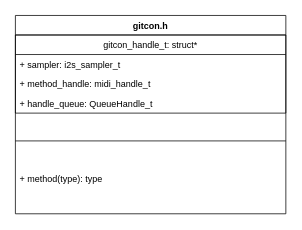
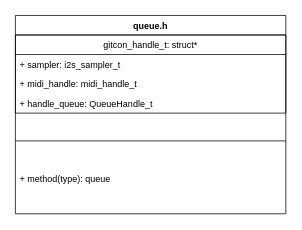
node "gitcon.h": label "gitcon.h" -> "queue.h"
node "+ method_handle: midi_handle_t": label "+ method_handle: midi_handle_t" -> "+ midi_handle: midi_handle_t"
node "+ method(type): type": label "+ method(type): type" -> "+ method(type): queue"
